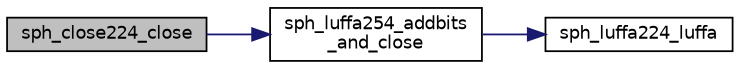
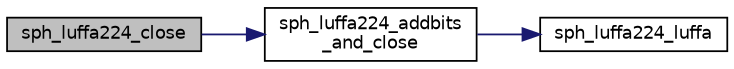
node "sph_close224_close": label "sph_close224_close" -> "sph_luffa224_close"
node "sph_luffa254_addbits _and_close": label "sph_luffa254_addbits _and_close" -> "sph_luffa224_addbits _and_close"
